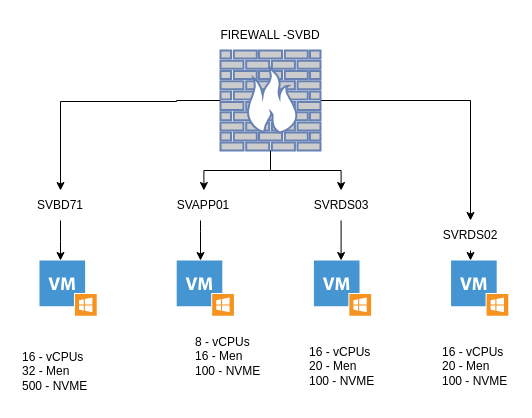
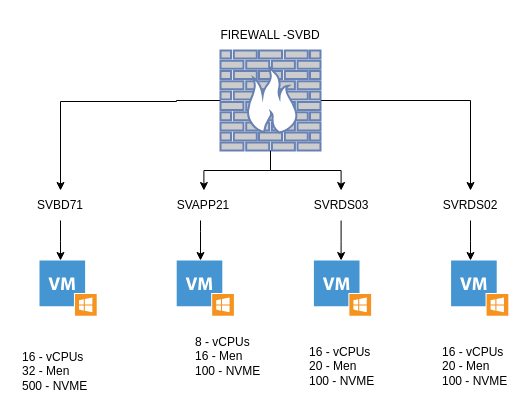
node "SVAPP01": label "SVAPP01" -> "SVAPP21"
node "SVRDS02": moved (471, 236) -> (471, 206)
